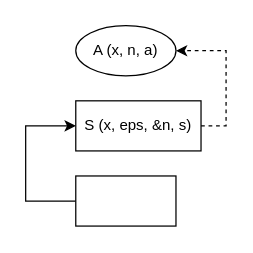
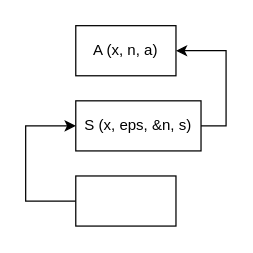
node "A (x, n, a)": shape ellipse -> rectangle
edge "S (x, eps, &n, s)" -> "A (x, n, a)": style dashed -> solid
